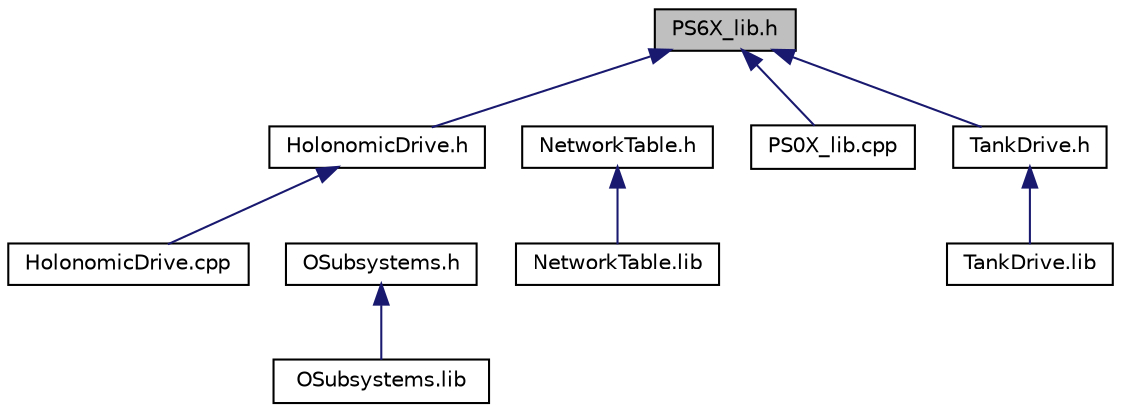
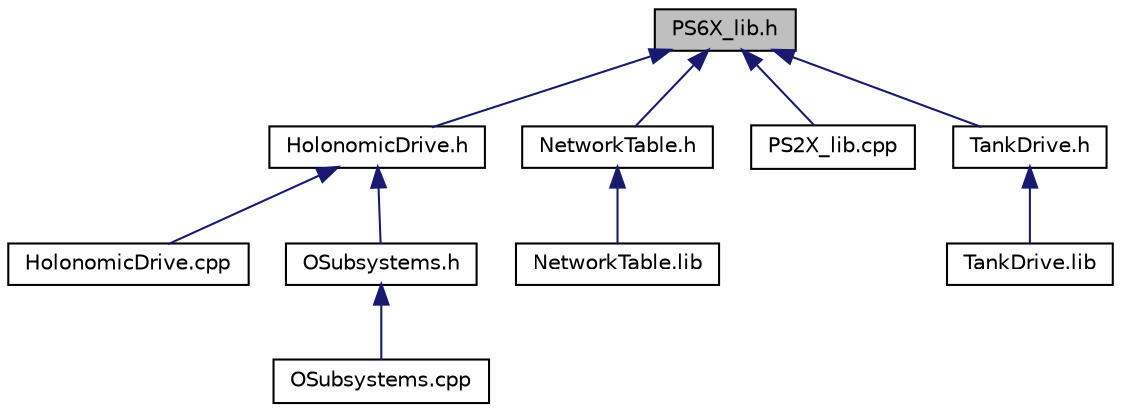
edge "NetworkTable.h" -> "PS6X_lib.h": added
node "PS0X_lib.cpp": label "PS0X_lib.cpp" -> "PS2X_lib.cpp"
edge "OSubsystems.h" -> "HolonomicDrive.h": added
node "OSubsystems.lib": label "OSubsystems.lib" -> "OSubsystems.cpp"
